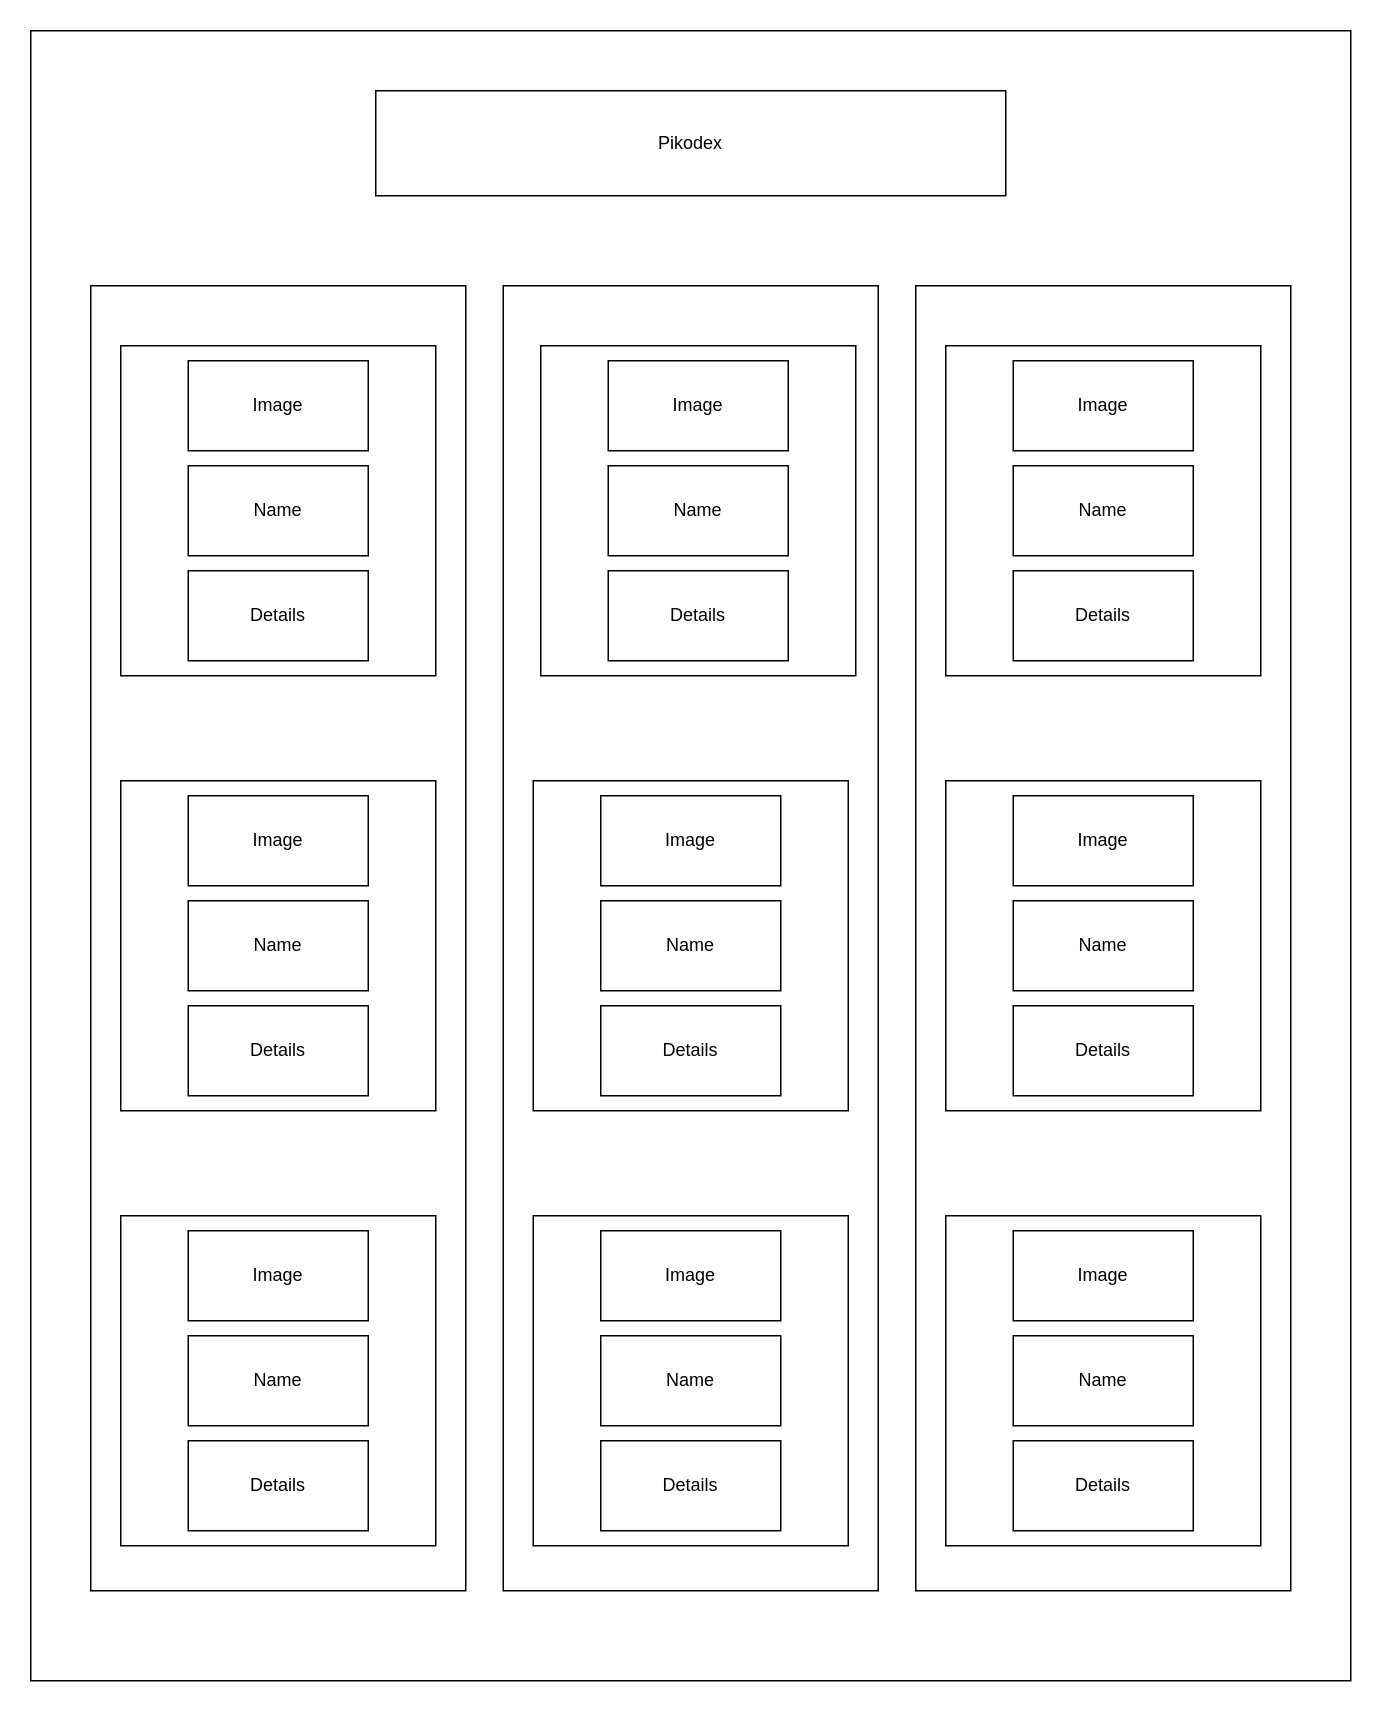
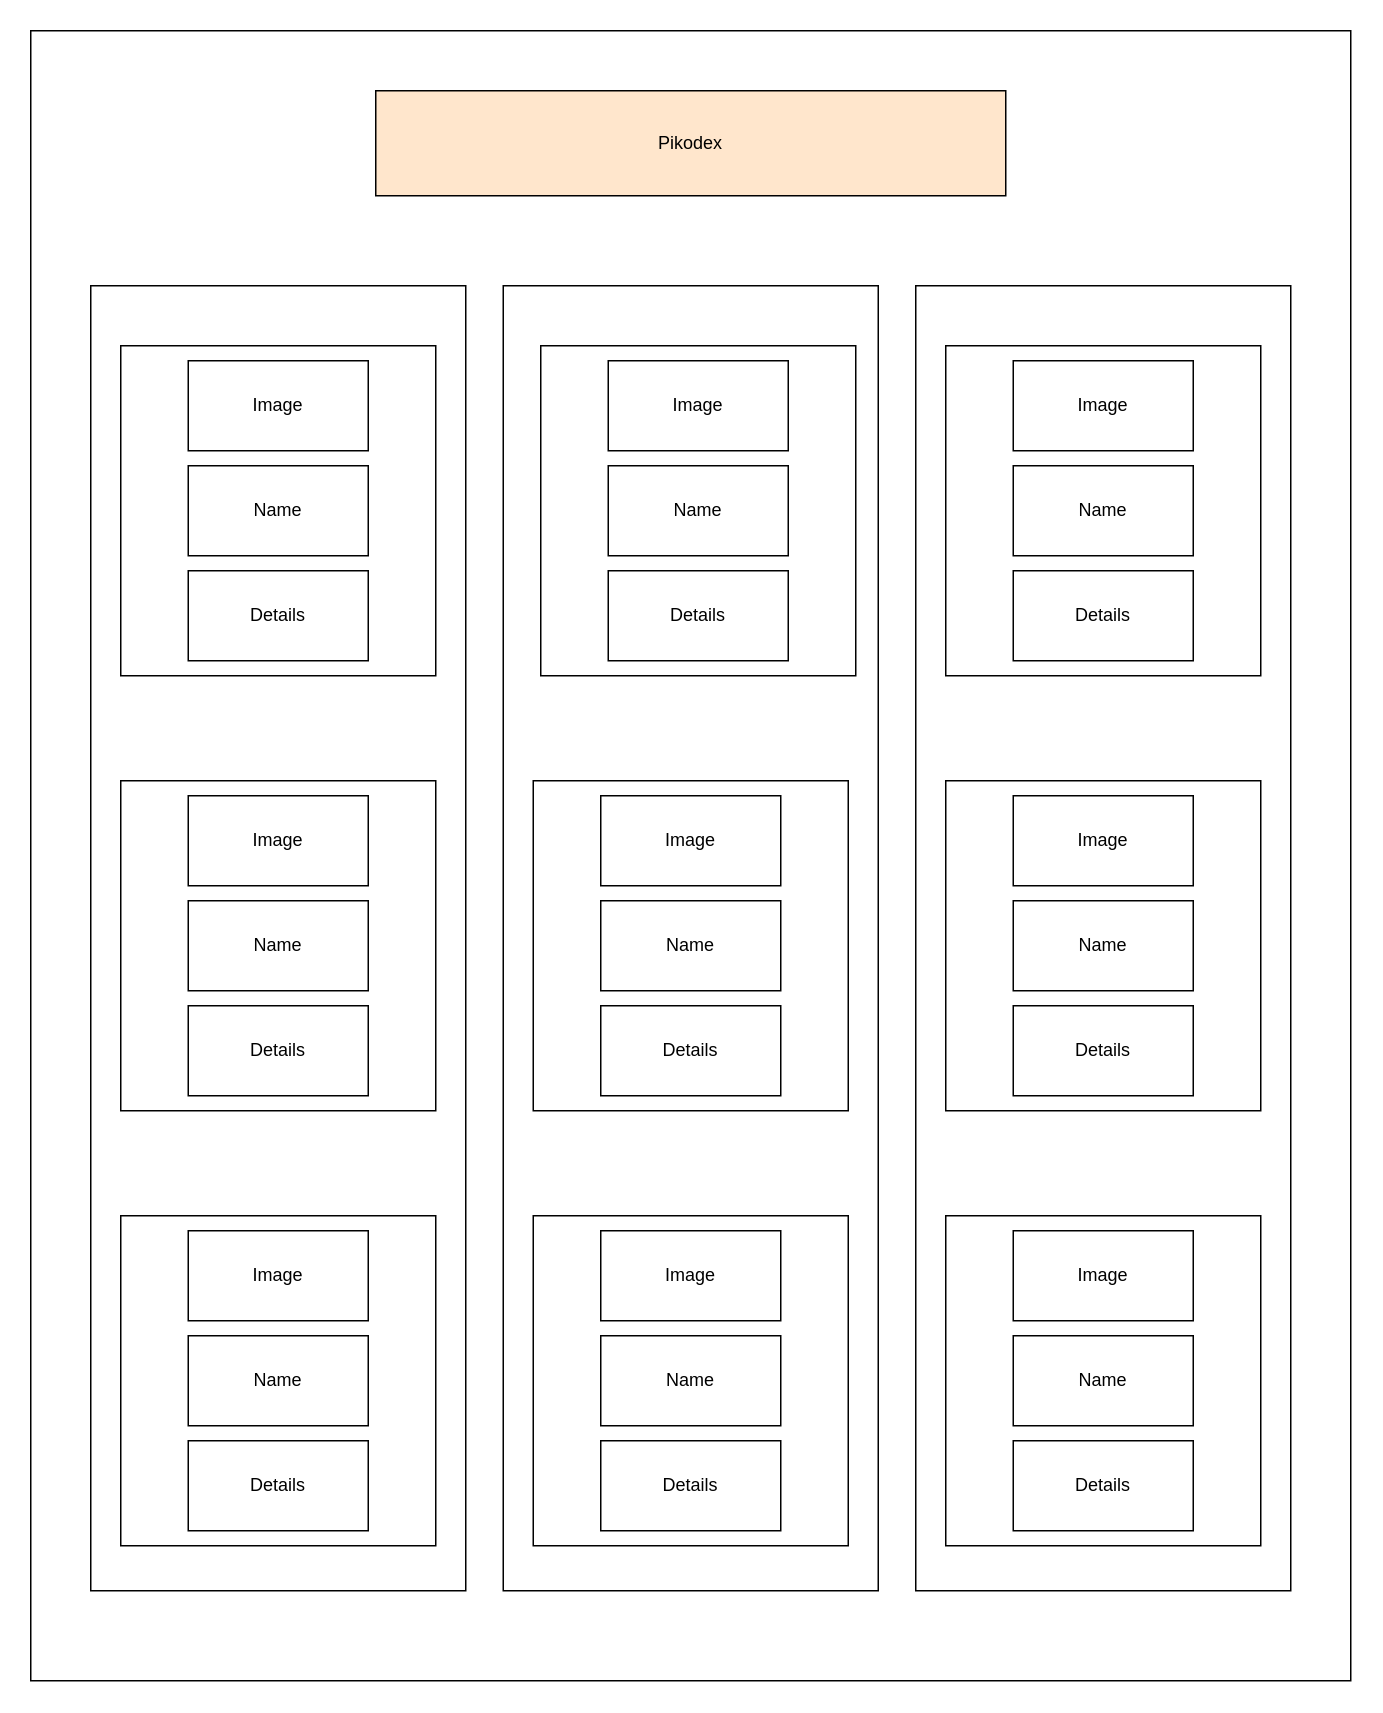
node "Pikodex": fillcolor #ffffff -> #ffe6cc
